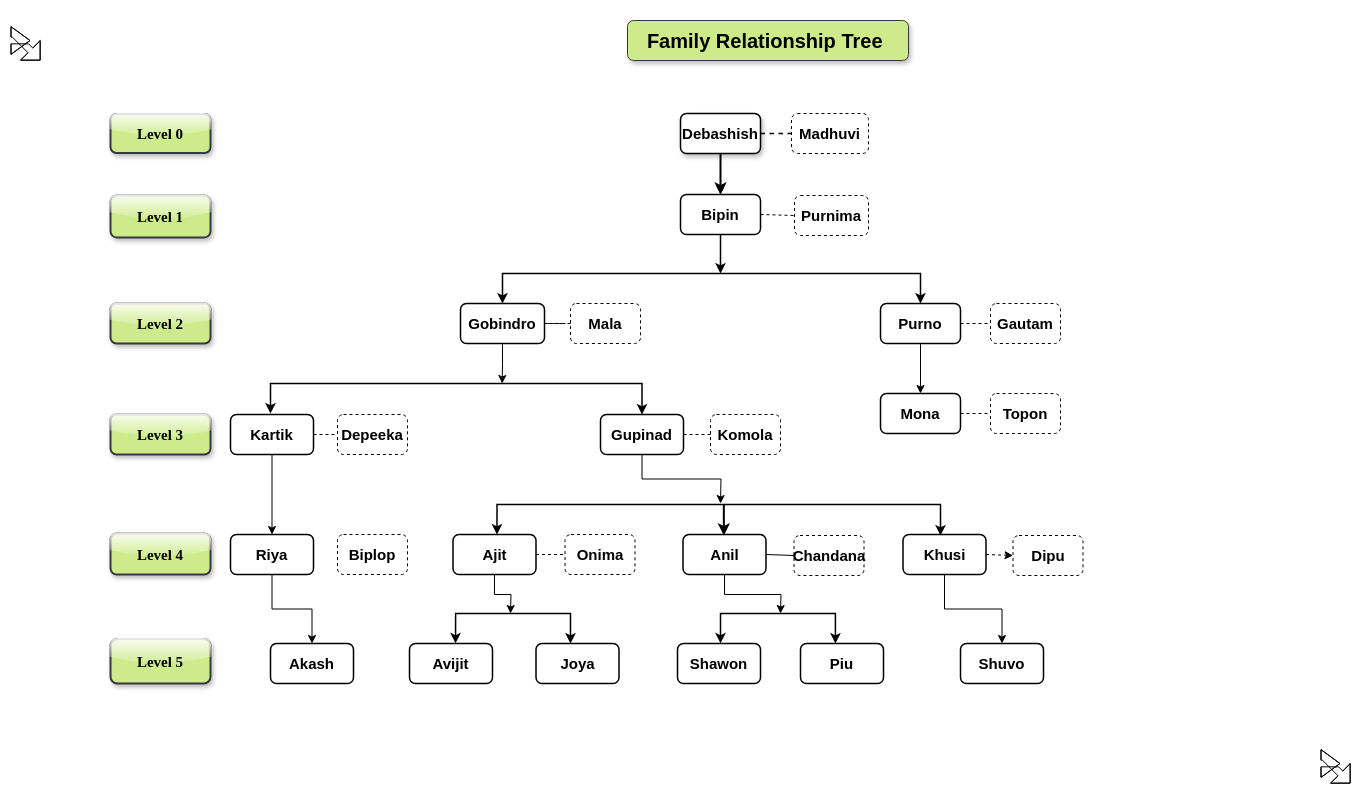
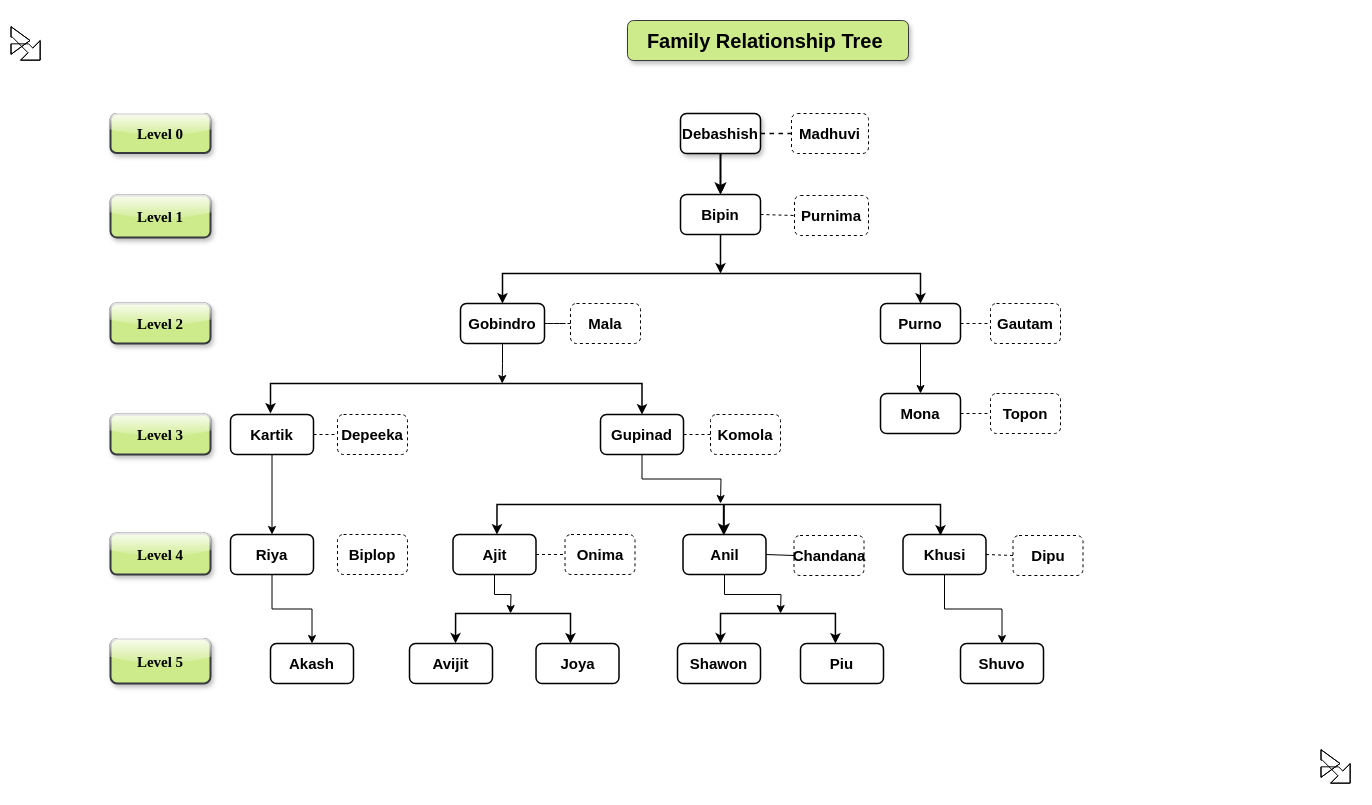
edge "Khusi" -> "Dipu": arrowhead classic -> none
